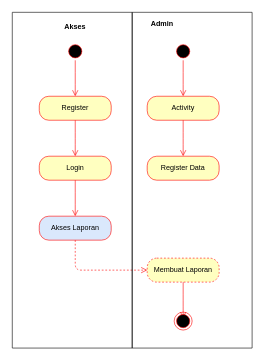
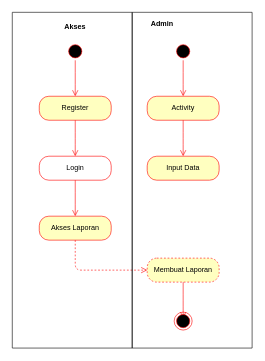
node "Login": fillcolor #ffffc0 -> #ffffff
node "Register Data": label "Register Data" -> "Input Data"
node "Akses Laporan": fillcolor #dae8fc -> #ffffc0
